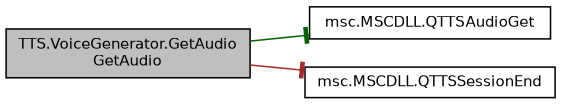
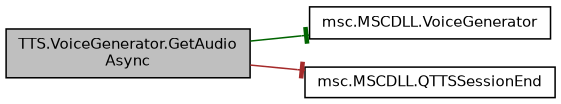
node "msc.MSCDLL.QTTSAudioGet": label "msc.MSCDLL.QTTSAudioGet" -> "msc.MSCDLL.VoiceGenerator"
node "TTS.VoiceGenerator.GetAudio GetAudio": label "TTS.VoiceGenerator.GetAudio GetAudio" -> "TTS.VoiceGenerator.GetAudio Async"
